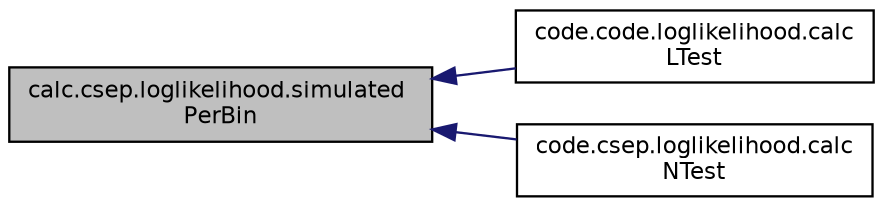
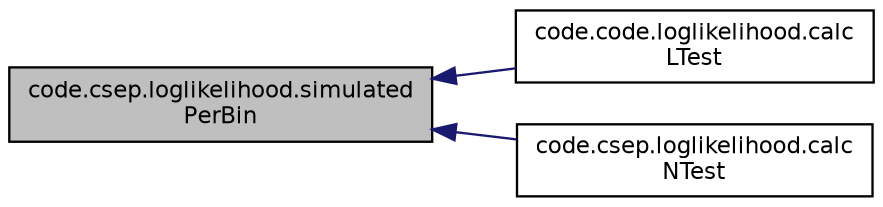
node "calc.csep.loglikelihood.simulated PerBin": label "calc.csep.loglikelihood.simulated PerBin" -> "code.csep.loglikelihood.simulated PerBin"
